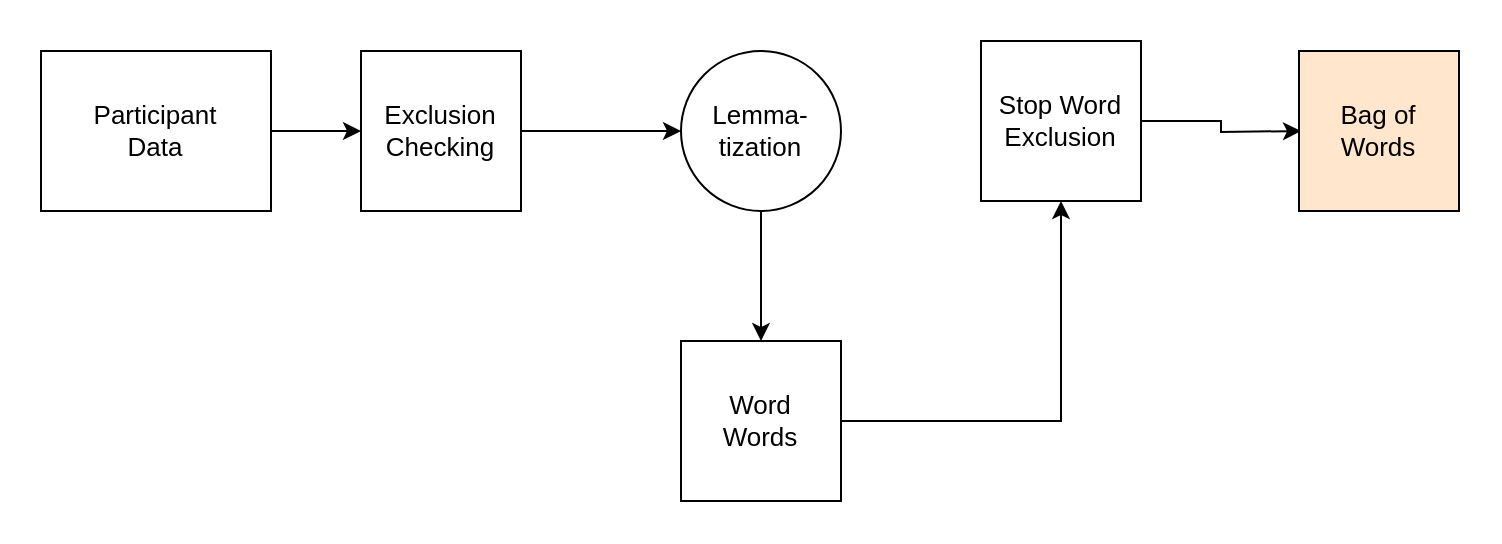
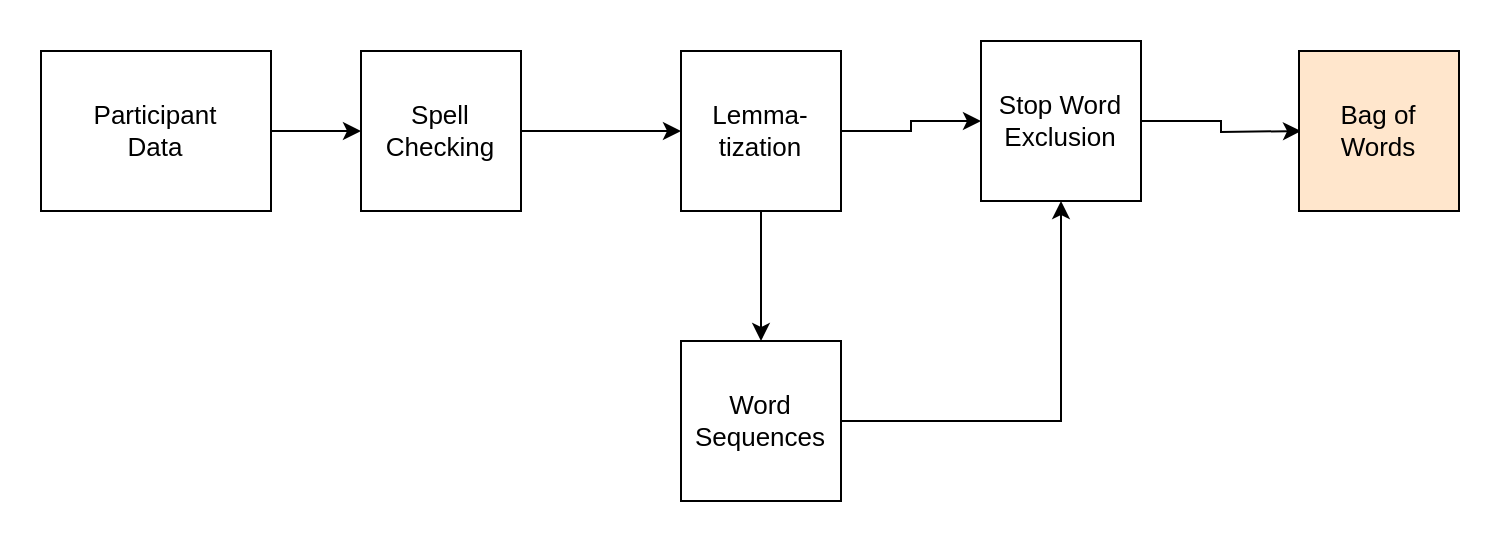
node "Exclusion Checking": label "Exclusion Checking" -> "Spell Checking"
node "Lemma- tization": shape ellipse -> rectangle
edge "Lemma- tization" -> "Stop Word Exclusion": added
node "Word Words": label "Word Words" -> "Word Sequences"
